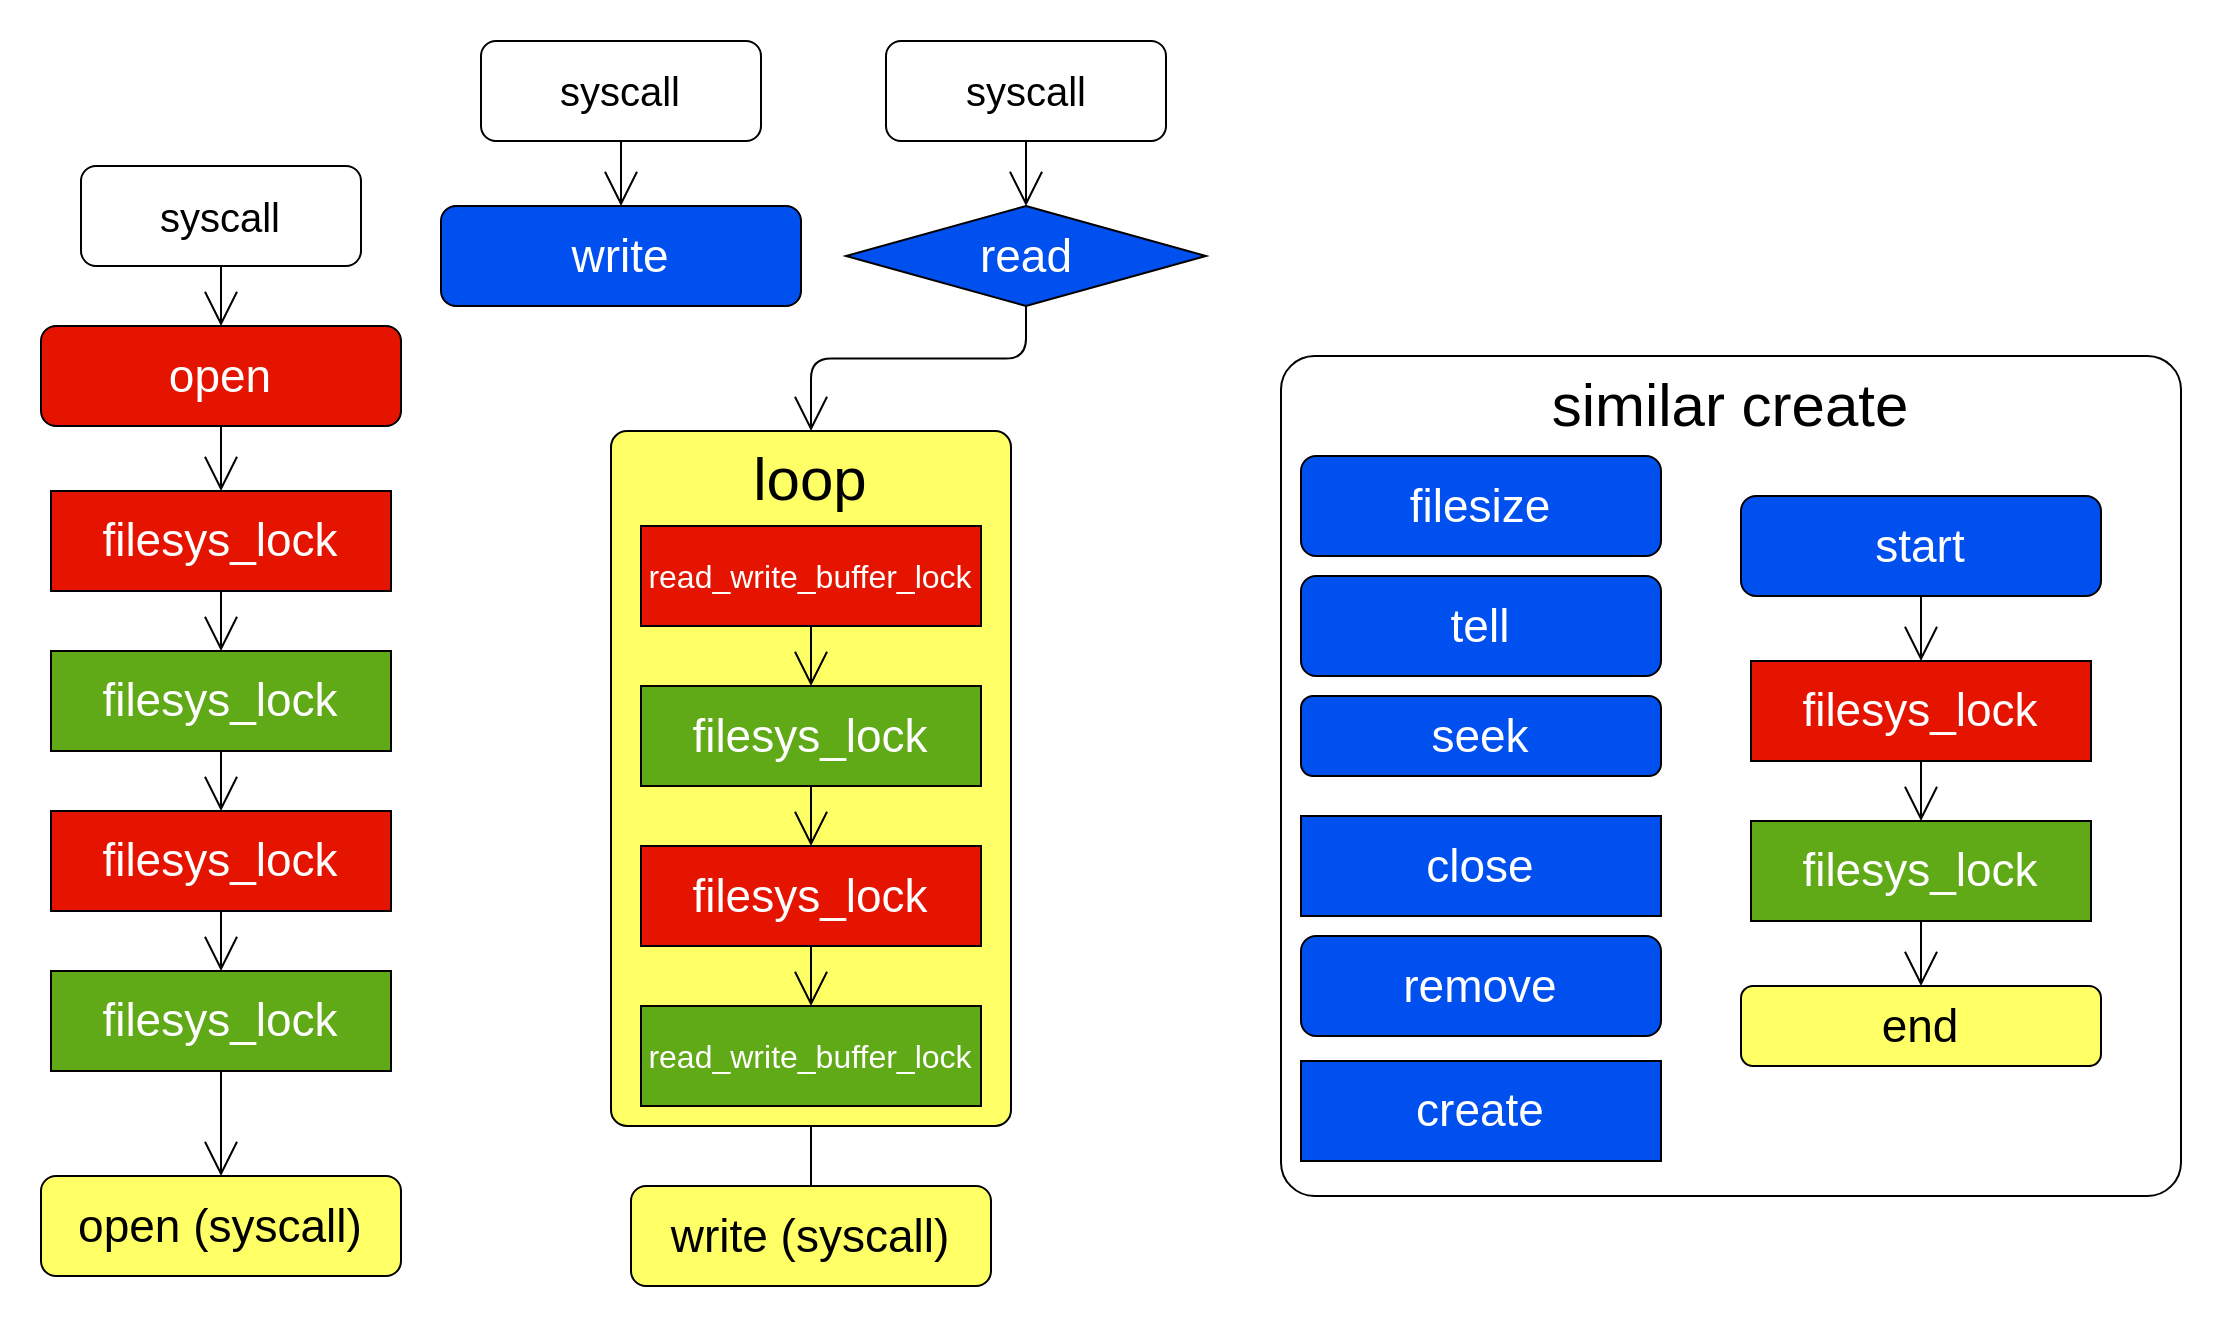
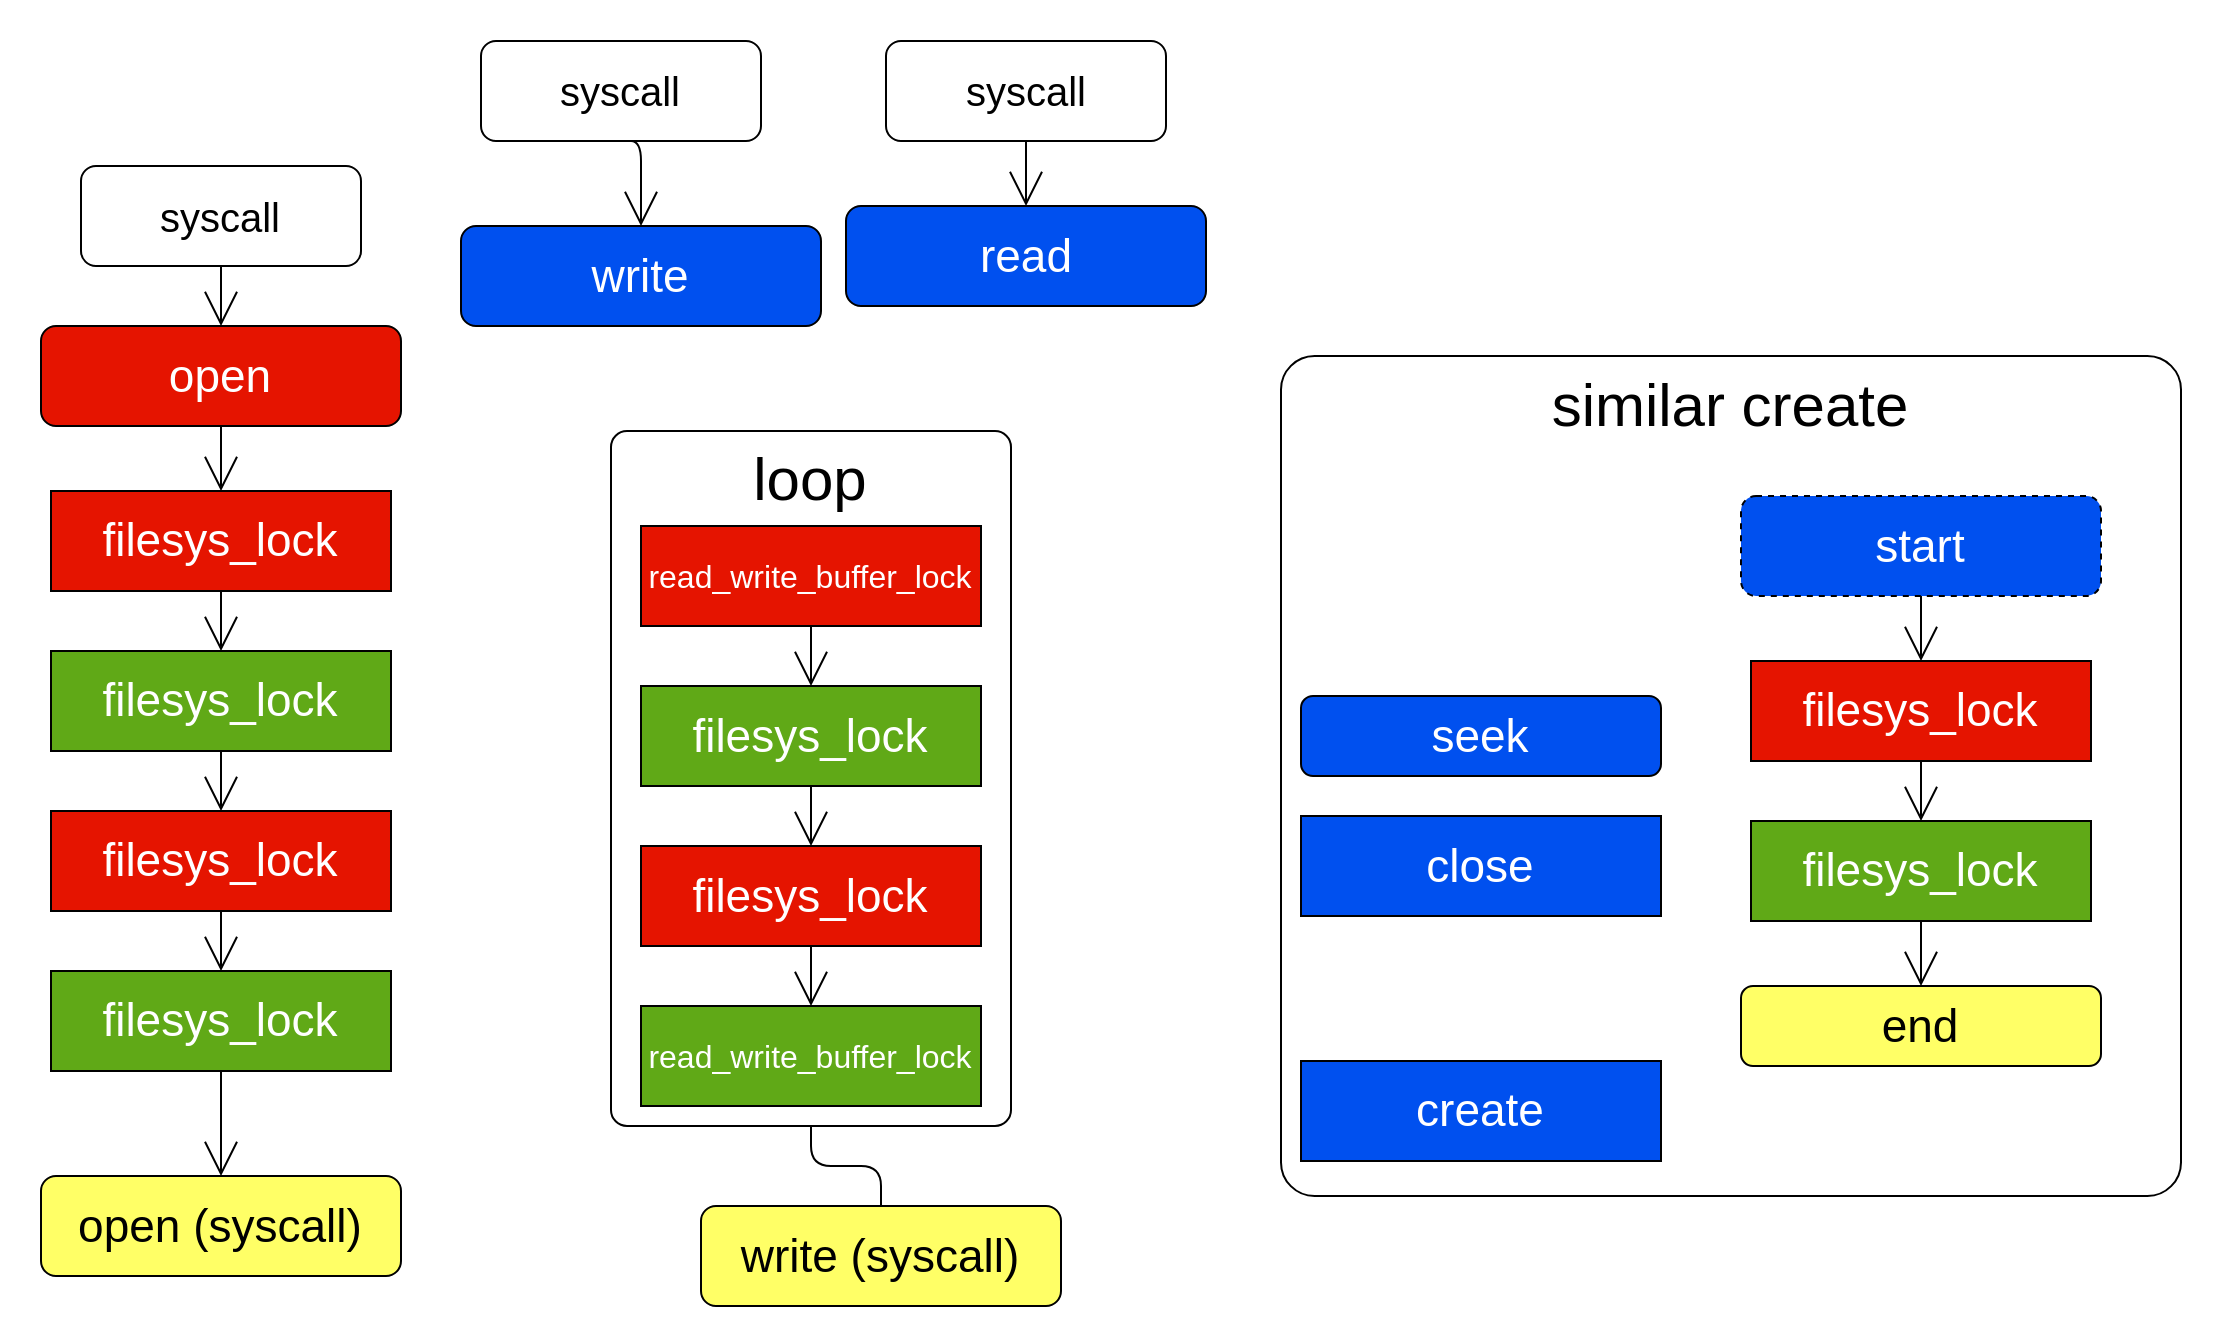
node "write": moved (621, 256) -> (641, 276)
node "read": shape diamond -> rounded rectangle
edge "read" -> "loop": removed
node "loop": fillcolor #ffff66 -> #ffffff
node "filesize": removed
node "start": style solid -> dashed
node "tell": removed
node "remove": removed
node "write (syscall)": moved (811, 1236) -> (881, 1256)
